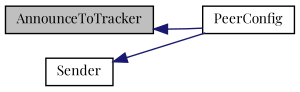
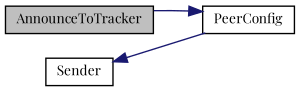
edge "PeerConfig" -> "AnnounceToTracker": reversed
